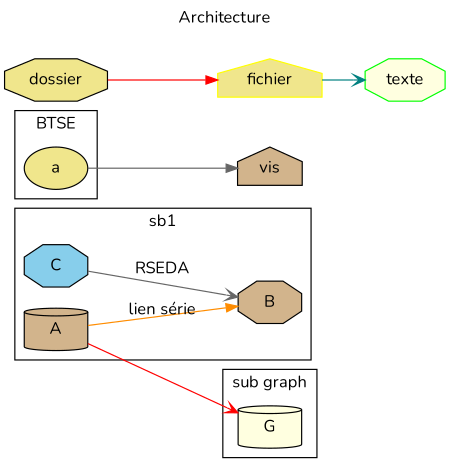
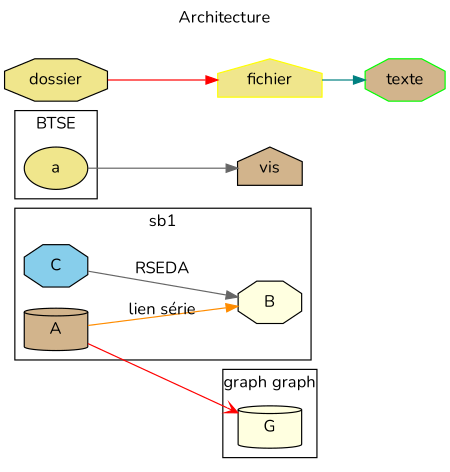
edge "fichier" -> "texte": arrowhead vee -> normal
node "texte": fillcolor lightyellow -> tan
edge "C" -> "B": arrowhead vee -> normal
node "B": fillcolor tan -> lightyellow
cluster "sub graph": label "sub graph" -> "graph graph"
